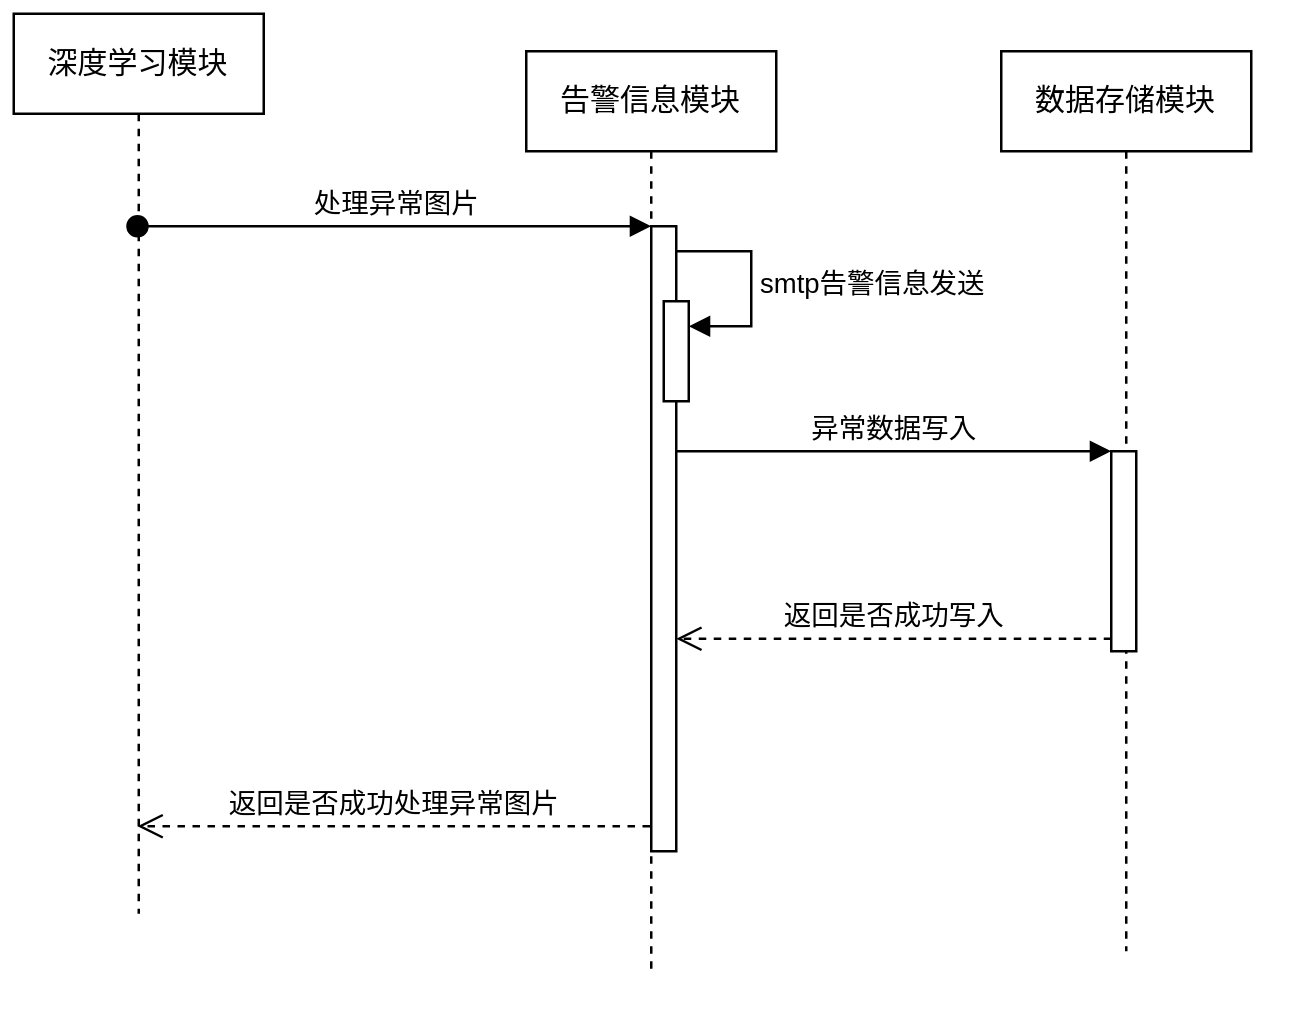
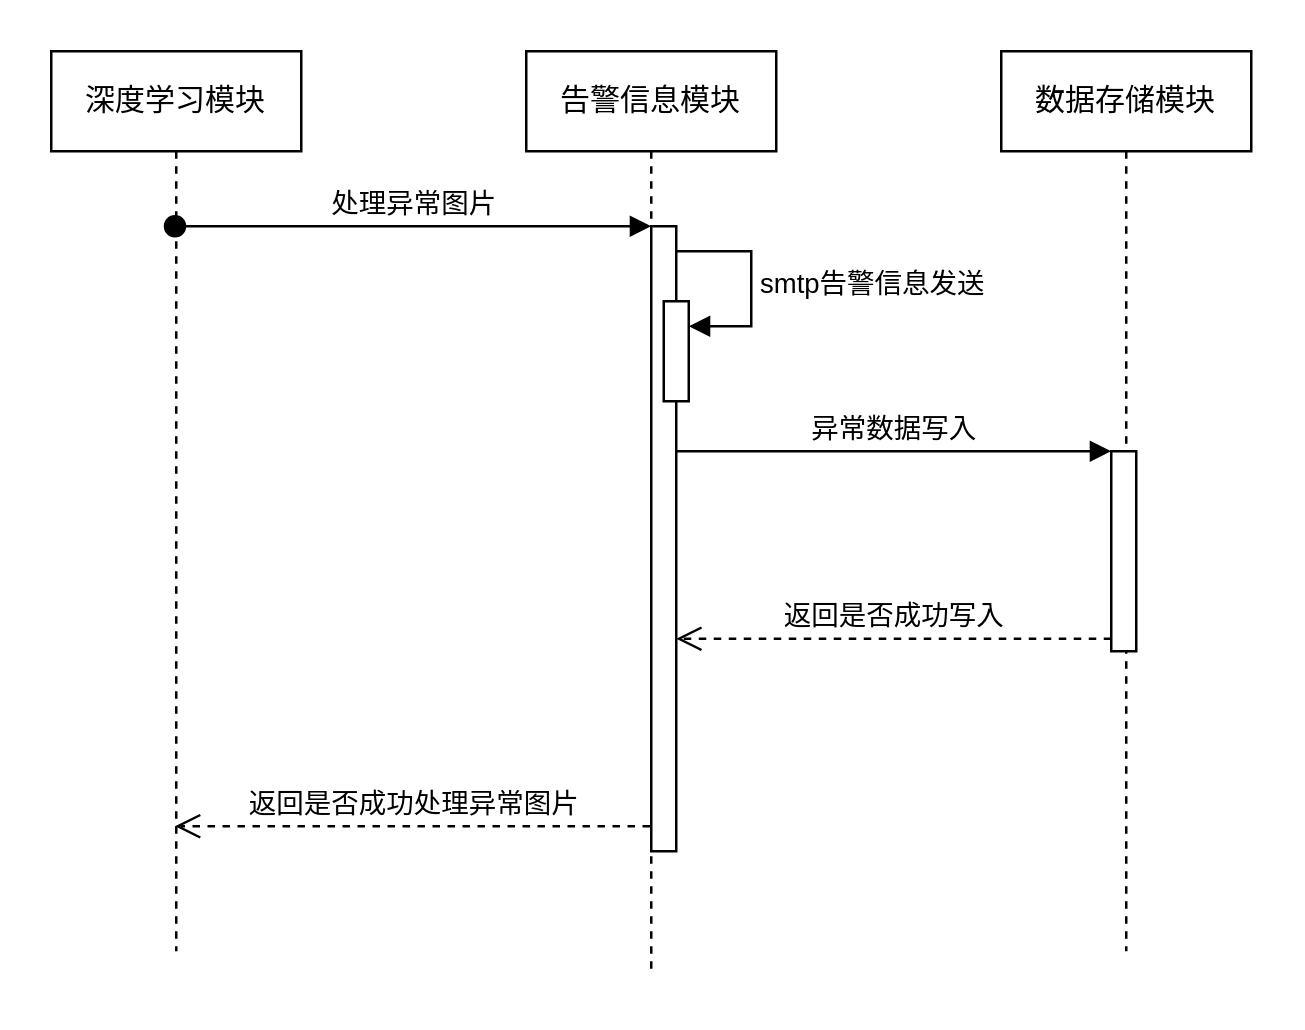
node "深度学习模块": moved (139, 464) -> (176, 501)
